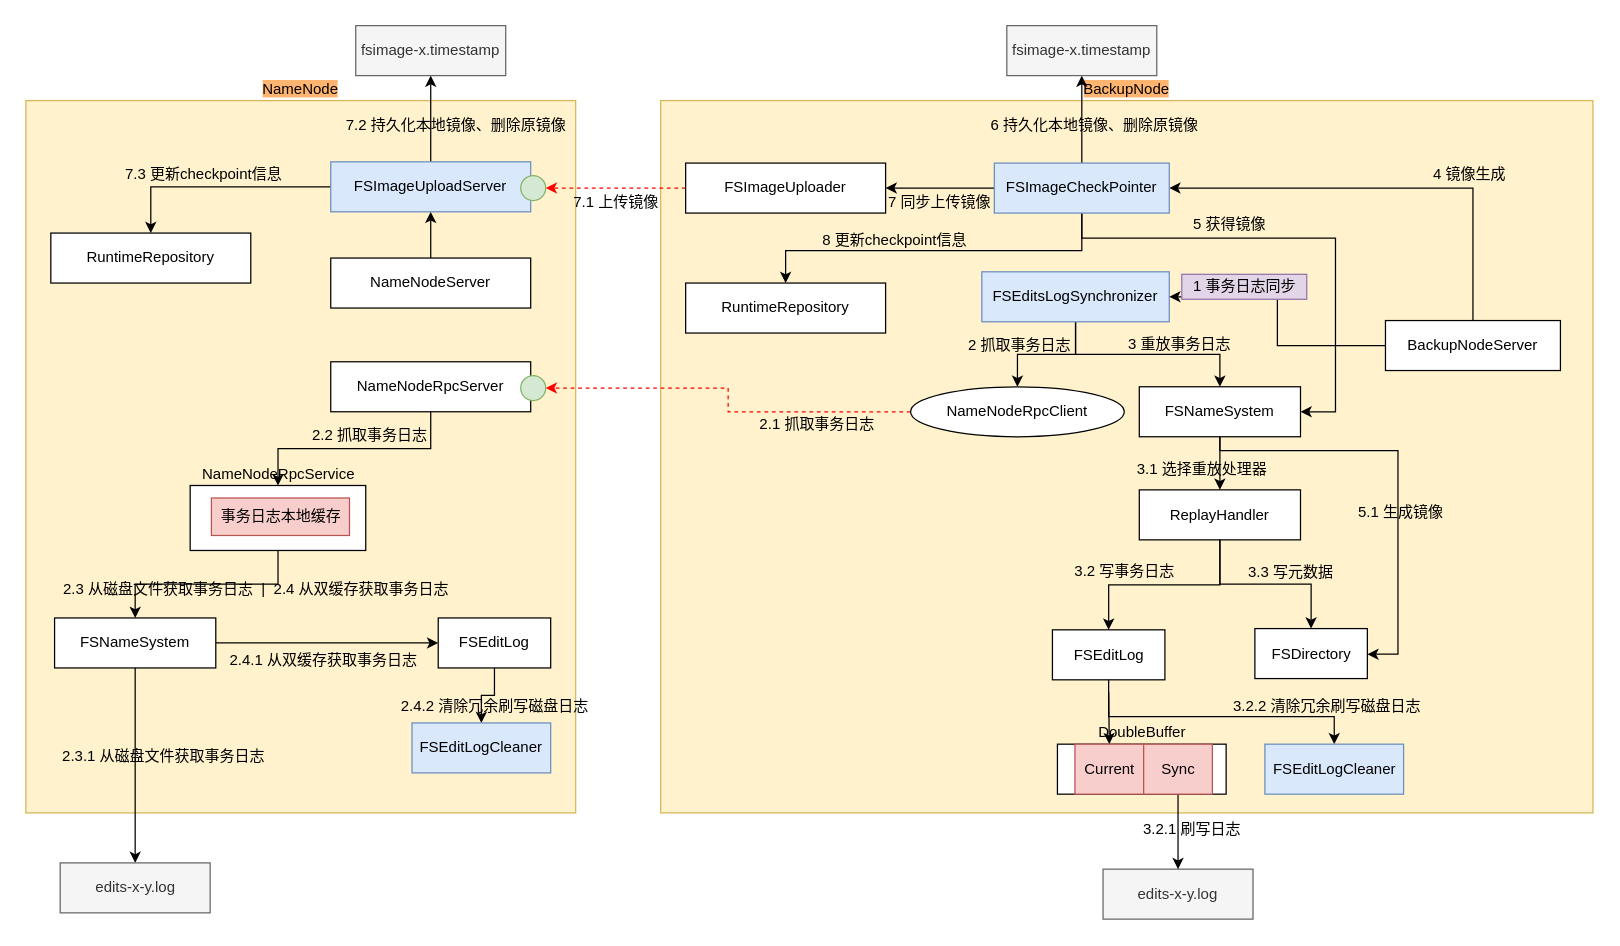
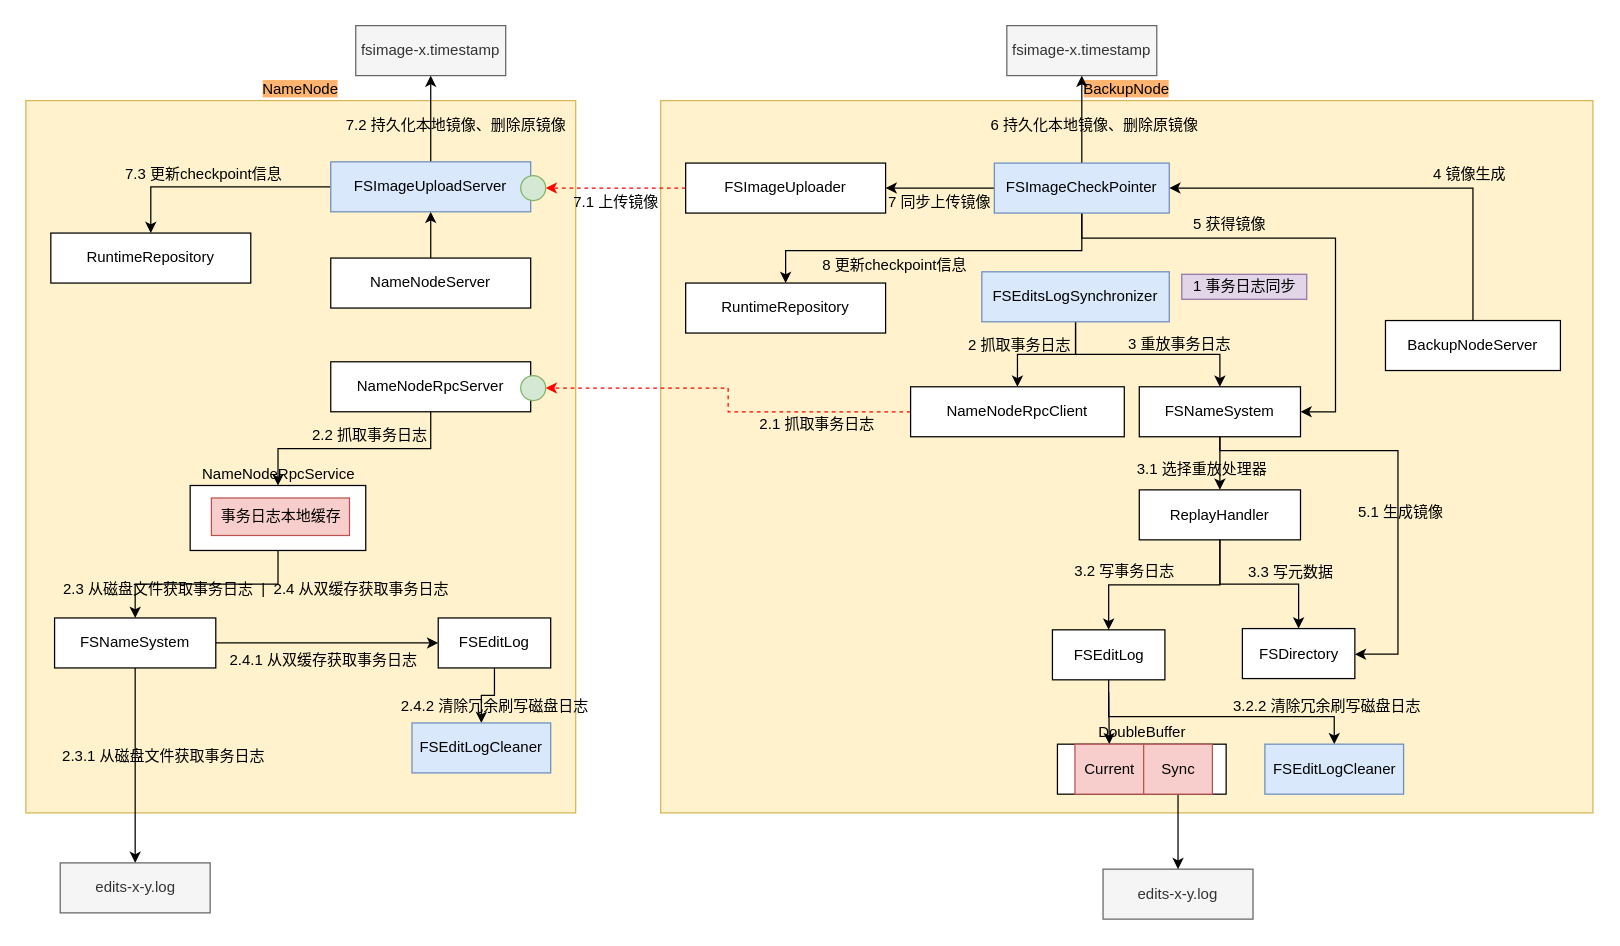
node "8 更新checkpoint信息": moved (894, 241) -> (894, 266)
edge "BackupNodeServer" -> "FSEditsLogSynchronizer": removed
node "NameNodeRpcClient": shape ellipse -> rectangle
node "FSDirectory": moved (1311, 654) -> (1299, 654)
node "3.2.1 刷写日志": removed
